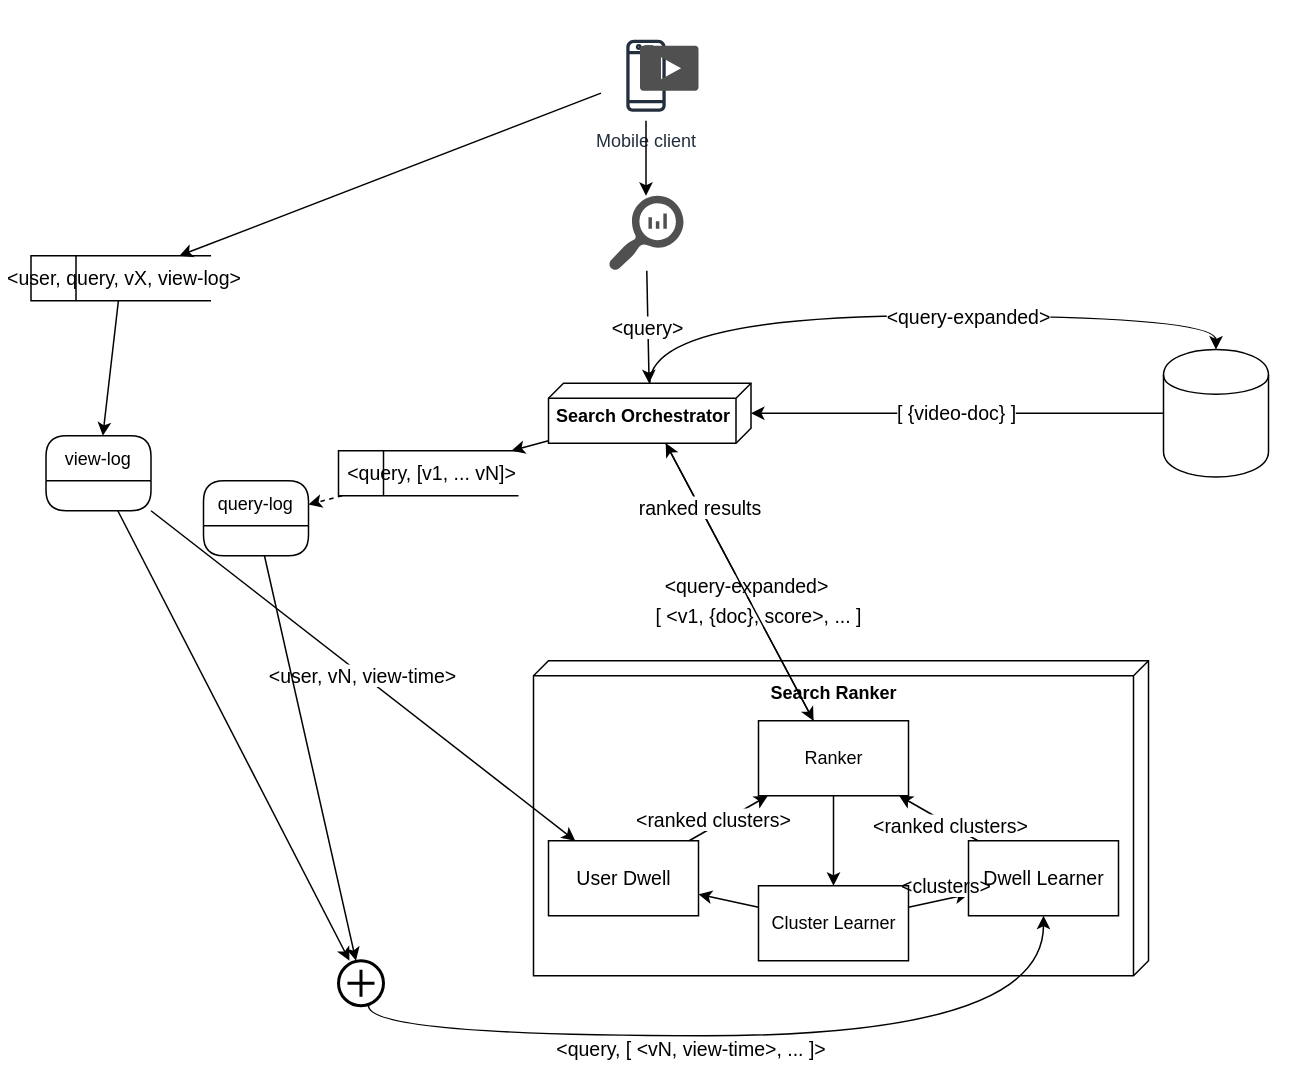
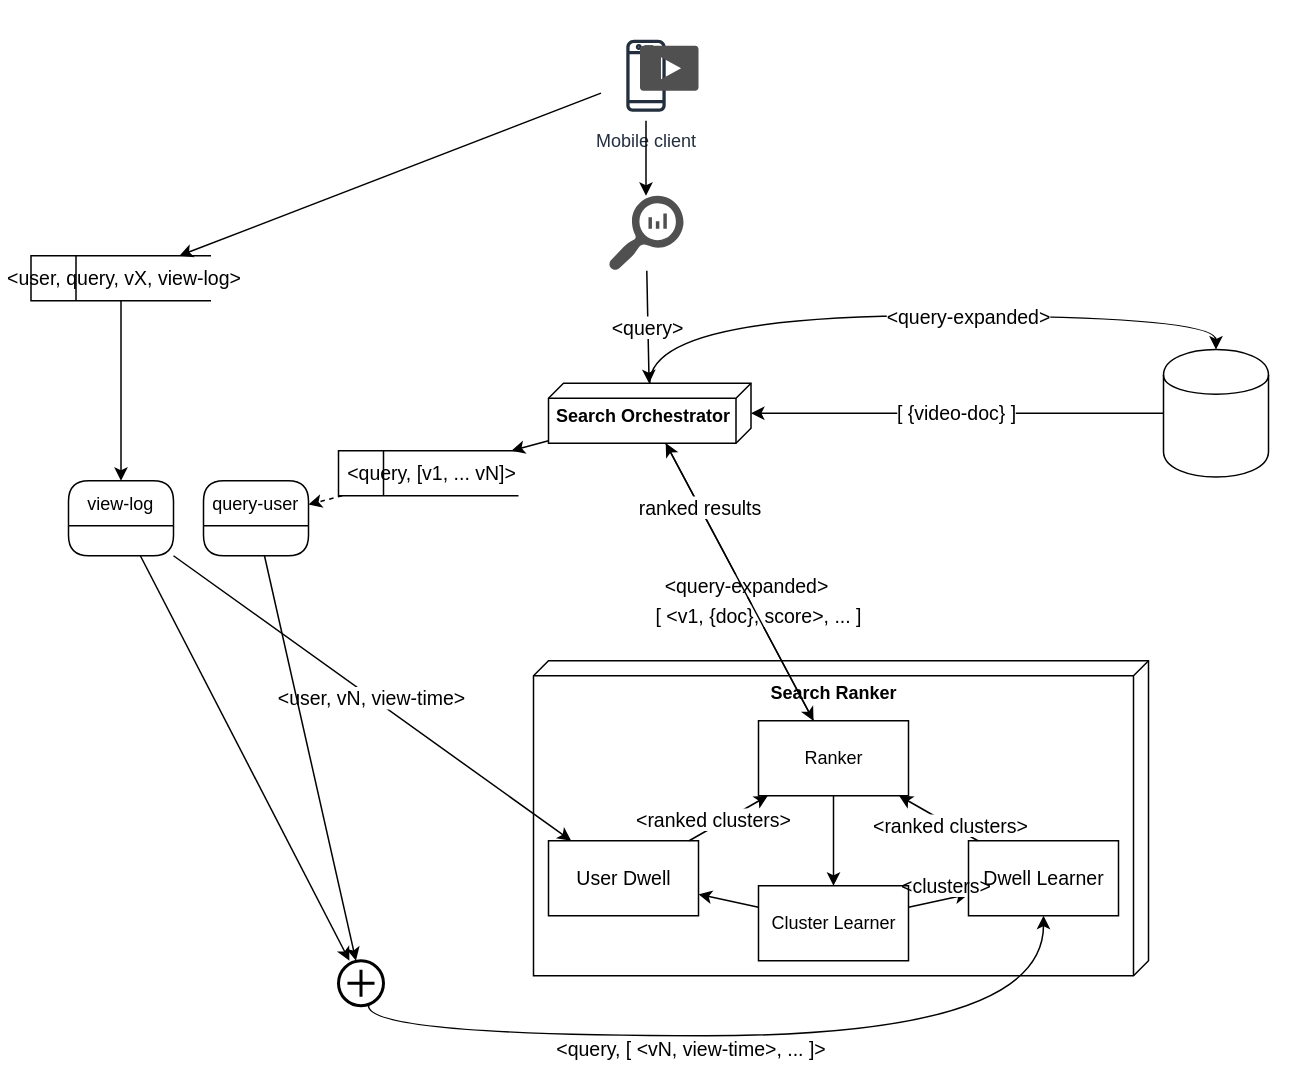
node "view-log": moved (98, 473) -> (121, 518)
node "query-log": label "query-log" -> "query-user"
